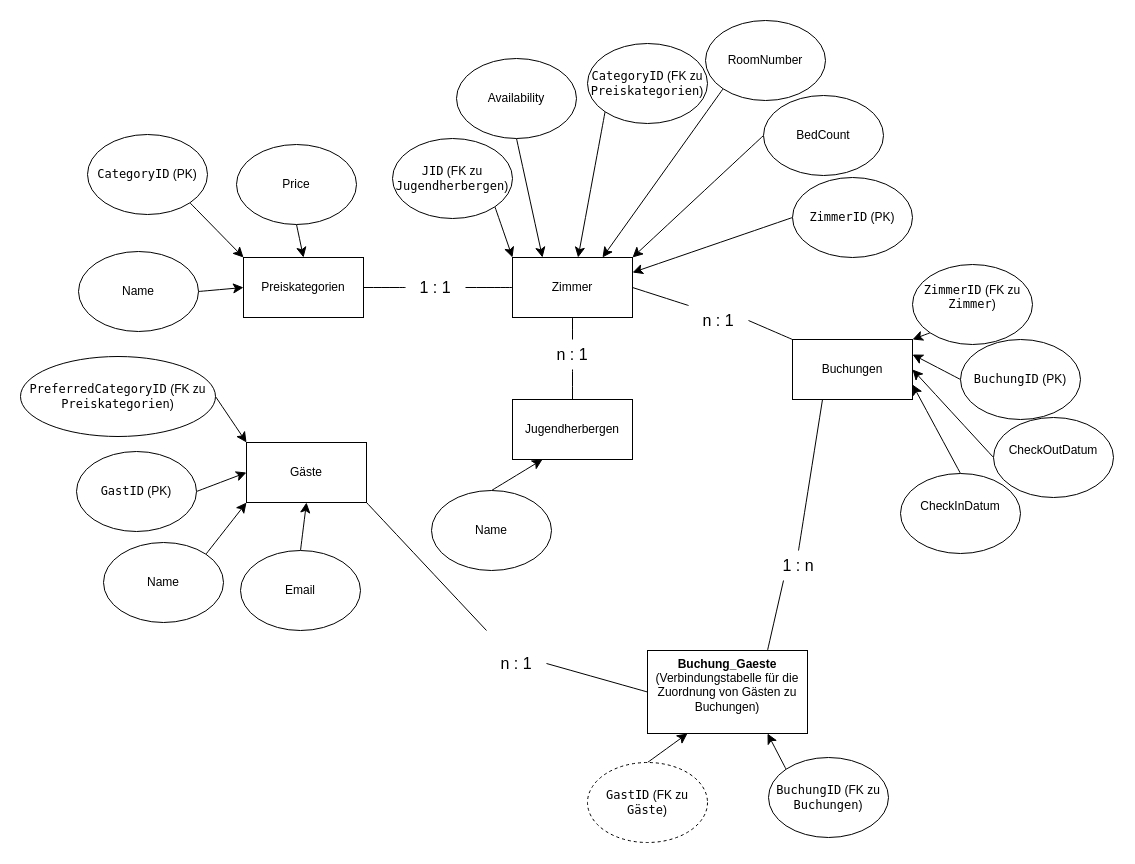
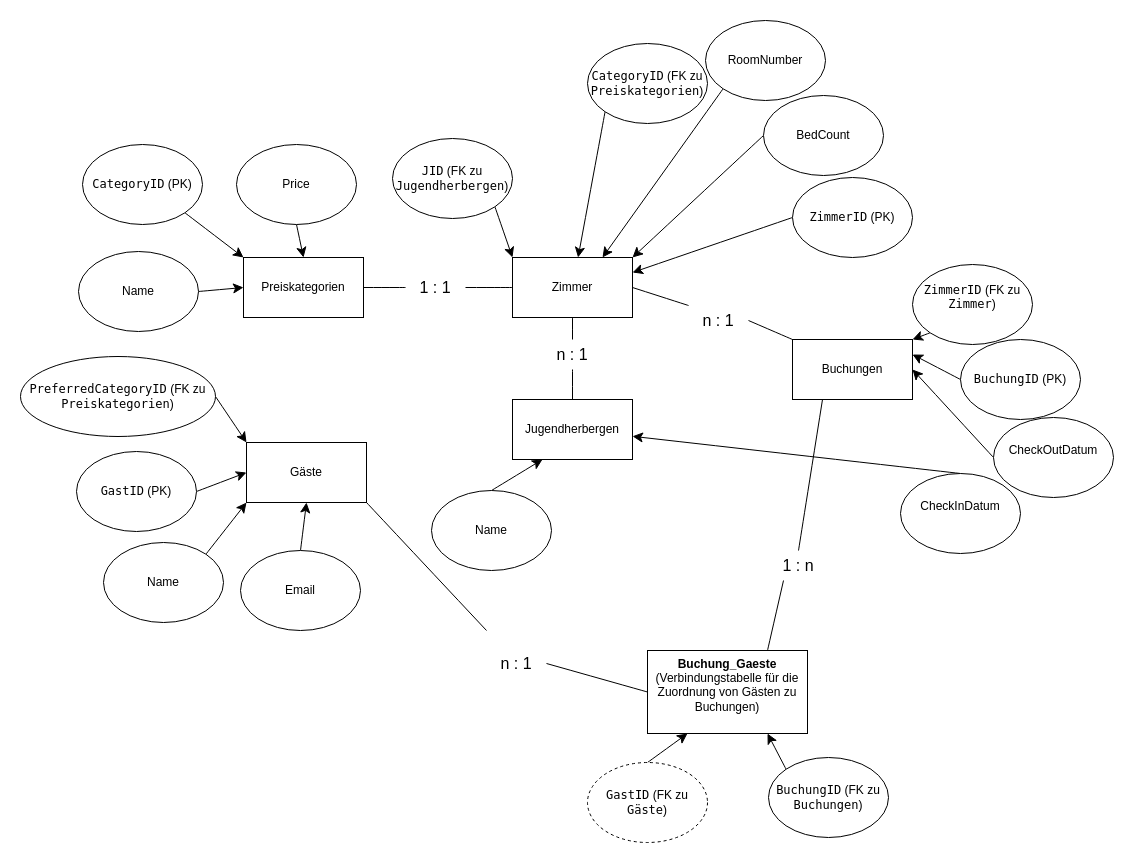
node "Availability": removed
node "CategoryID (PK)": moved (148, 175) -> (143, 185)
edge "Availability" -> "Zimmer": removed
edge "CheckInDatum" -> "Buchungen": now "CheckInDatum" -> "Jugendherbergen"
